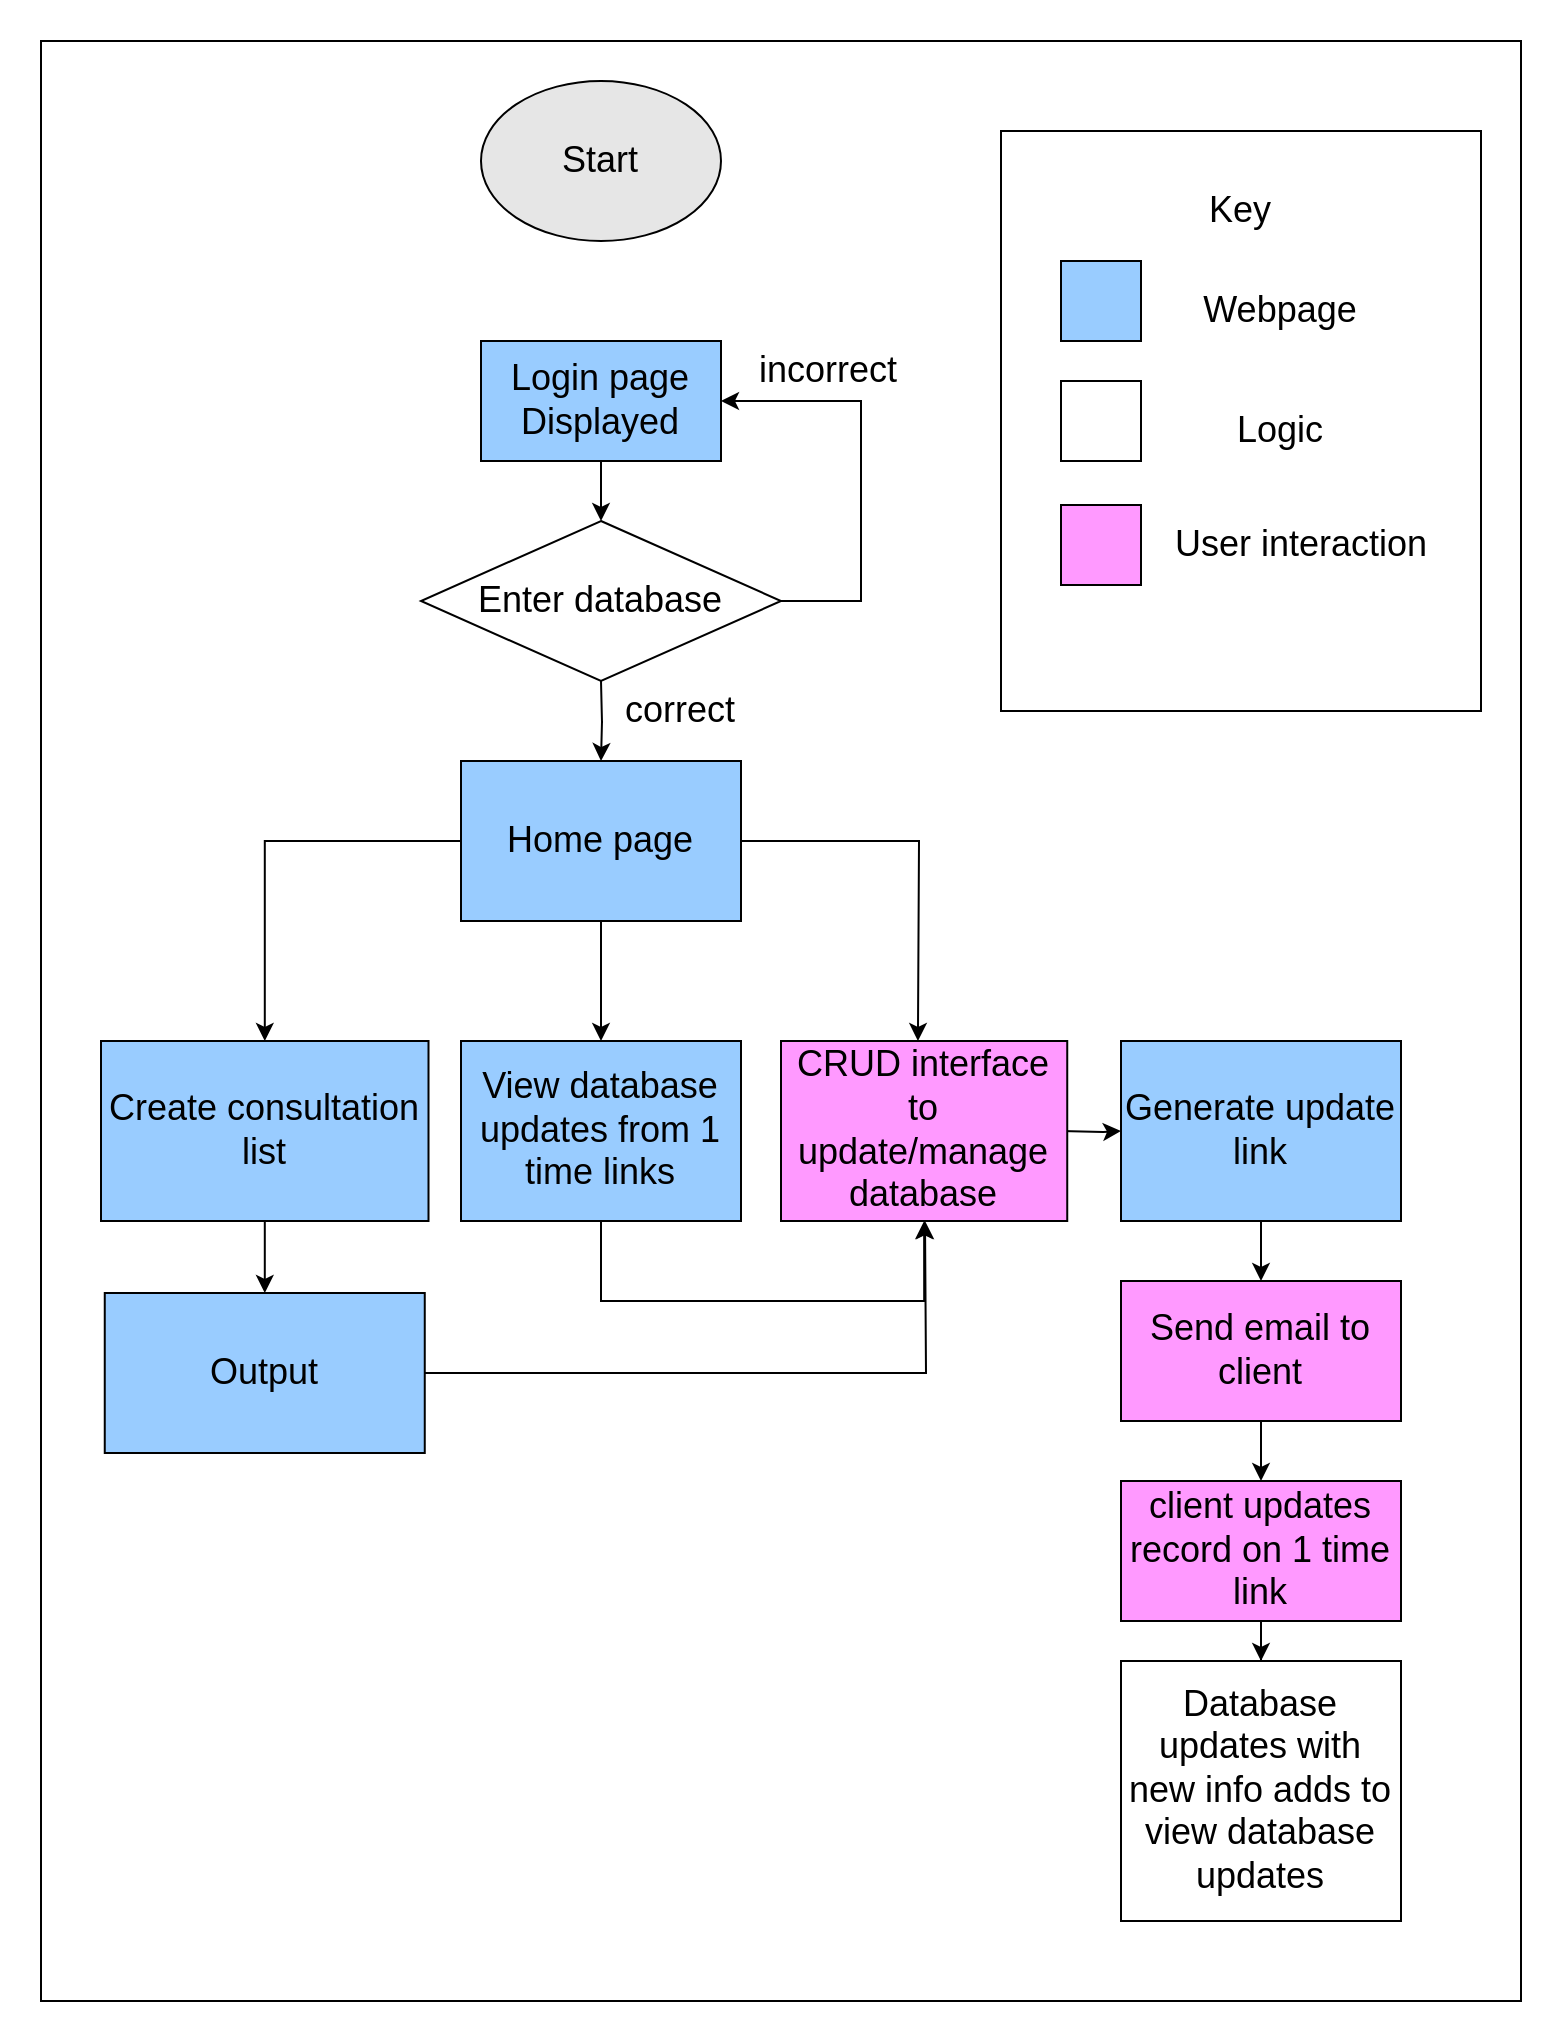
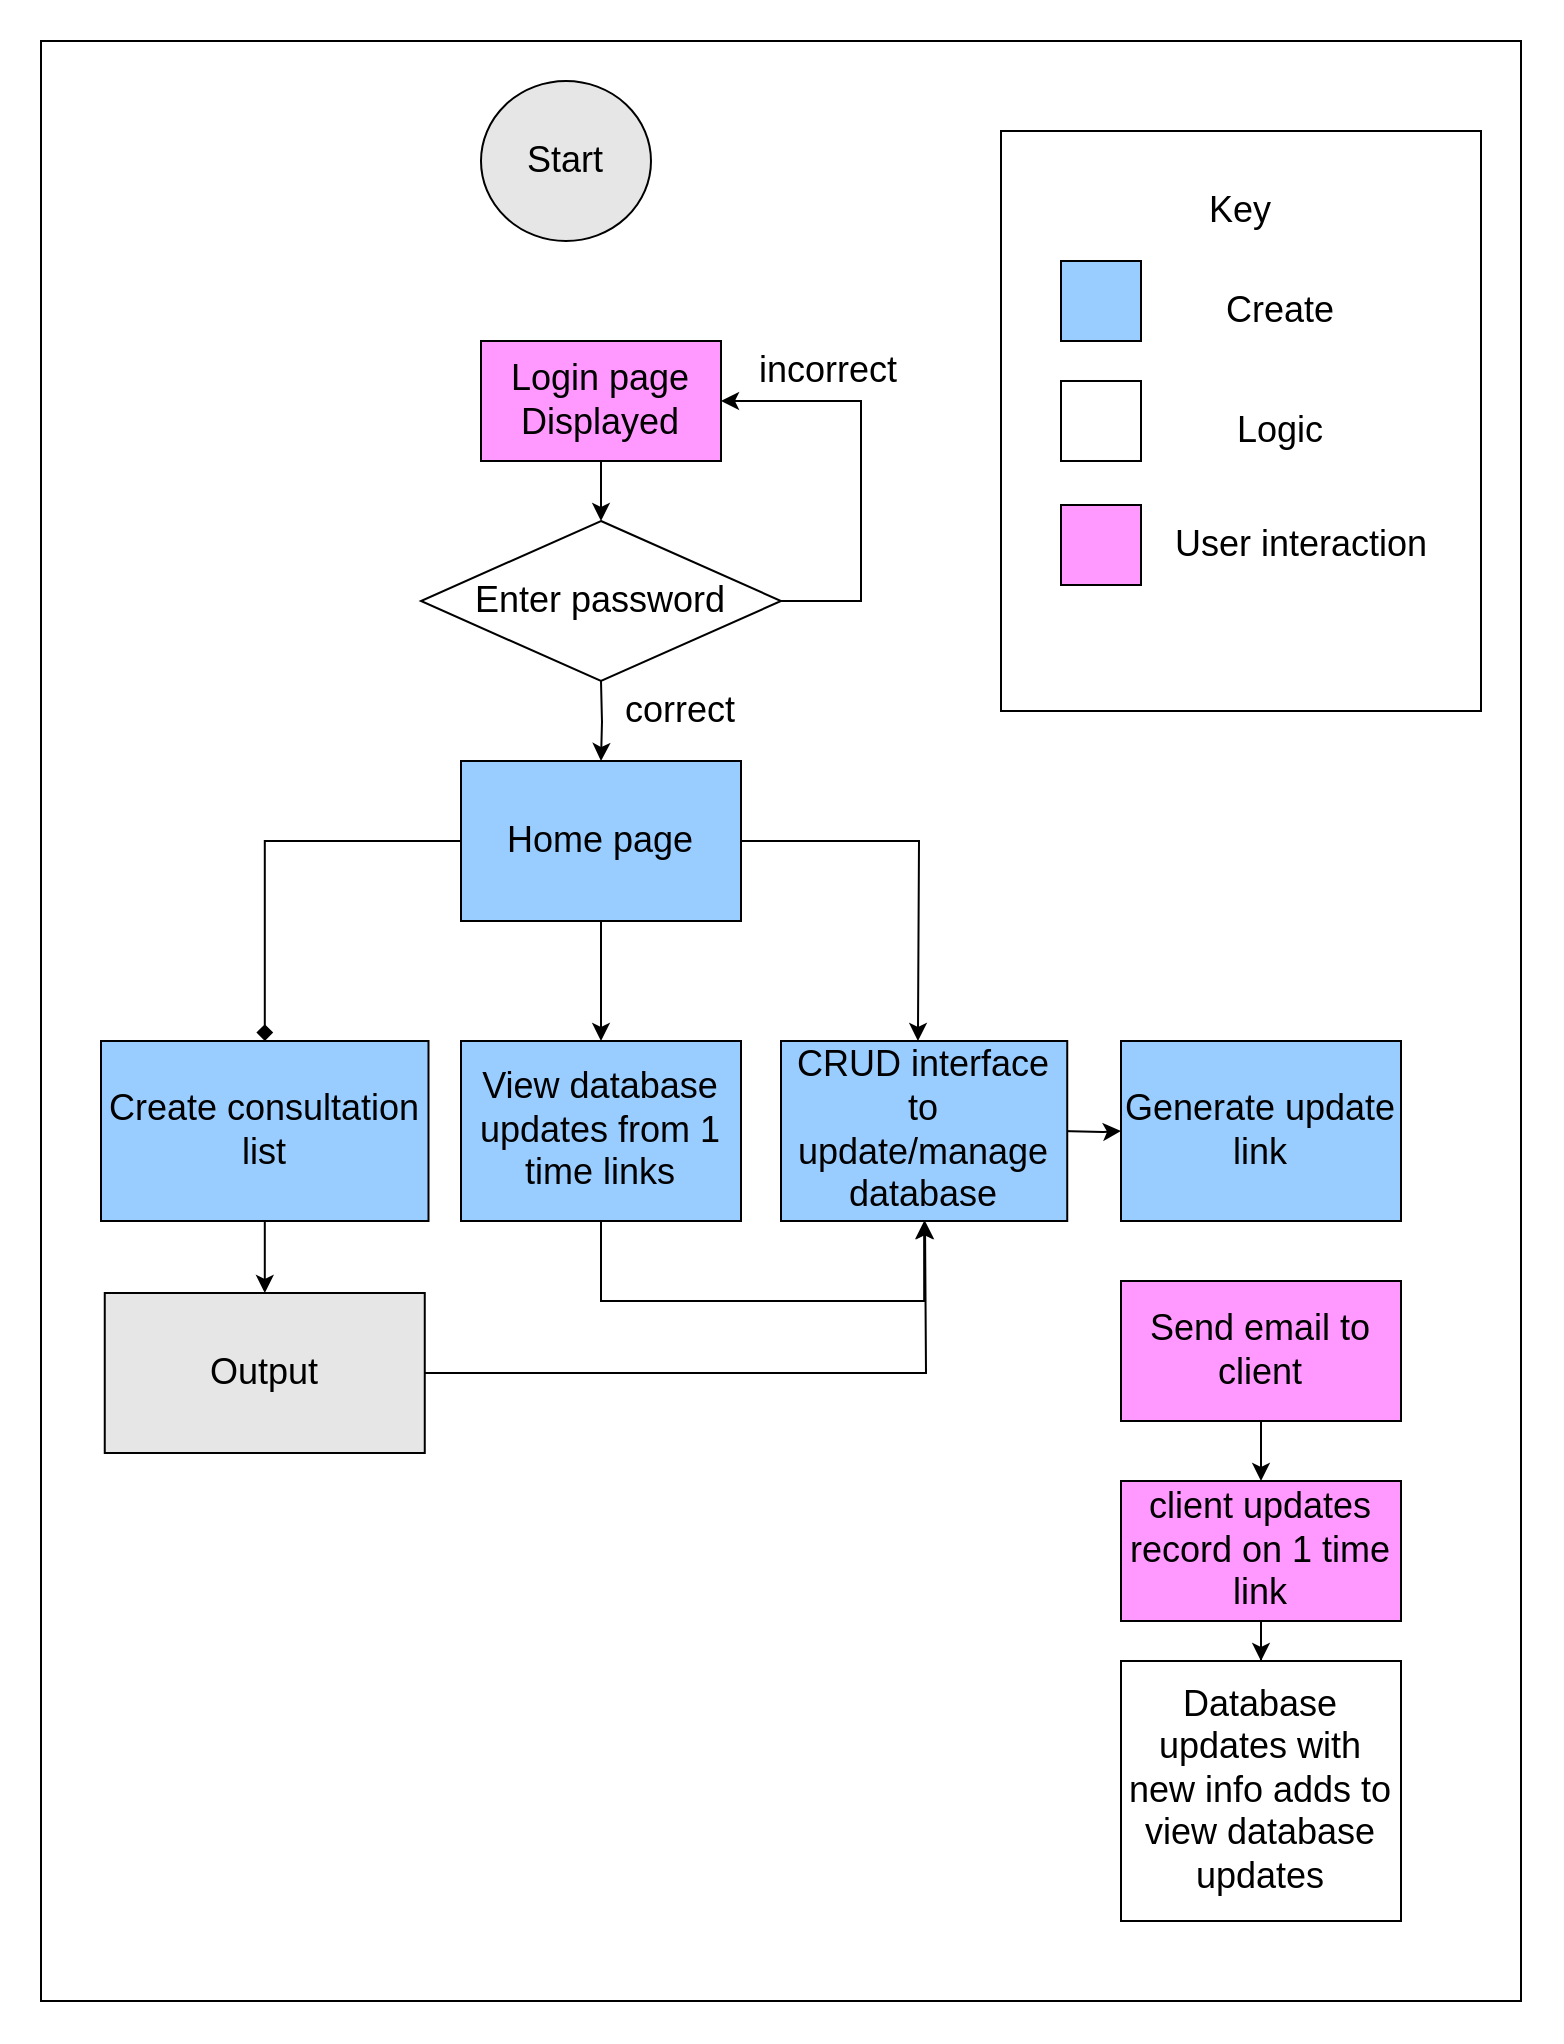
node "Start": size 240x160 -> 170x160
node "Webpage": label "Webpage" -> "Create"
node "Login page Displayed": fillcolor #99ccff -> #ff99ff
node "Enter database": label "Enter database" -> "Enter password"
edge "Home page" -> "Create consultation list": arrowhead classic -> diamond
node "CRUD interface to update/manage database": fillcolor #ff99ff -> #99ccff
edge "Generate update link" -> "Send email to client": removed
node "Output": fillcolor #99ccff -> #e6e6e6
